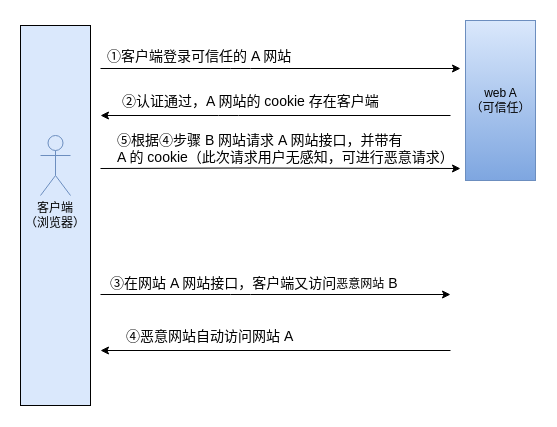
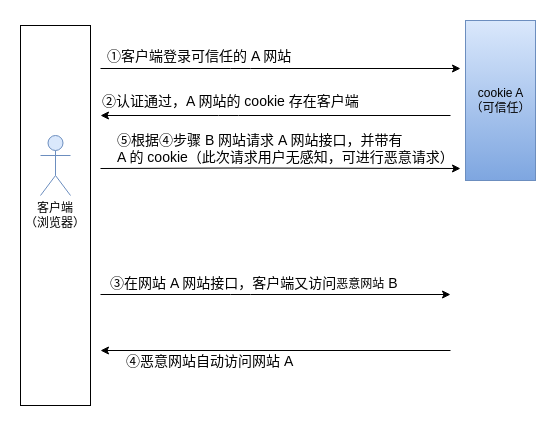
node "②认证通过，A 网站的 cookie 存在客户端": moved (256, 101) -> (236, 101)
node "web A （可信任）": label "web A （可信任）" -> "cookie A （可信任）"
node "客户端 （浏览器）": fillcolor #dae8fc -> #ffffff
node "④恶意网站自动访问网站 A": moved (214, 336) -> (214, 361)
